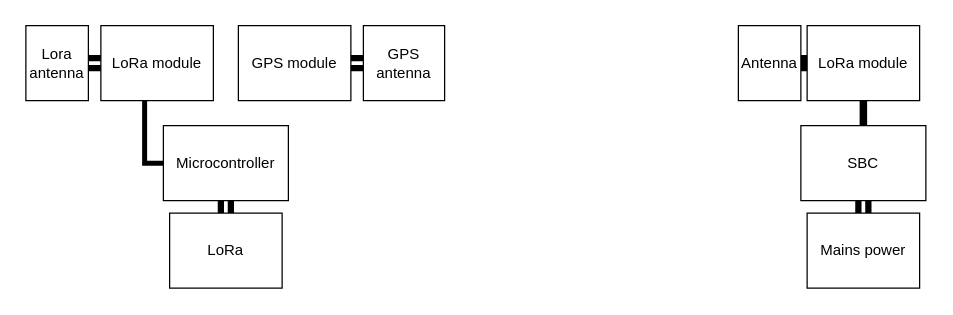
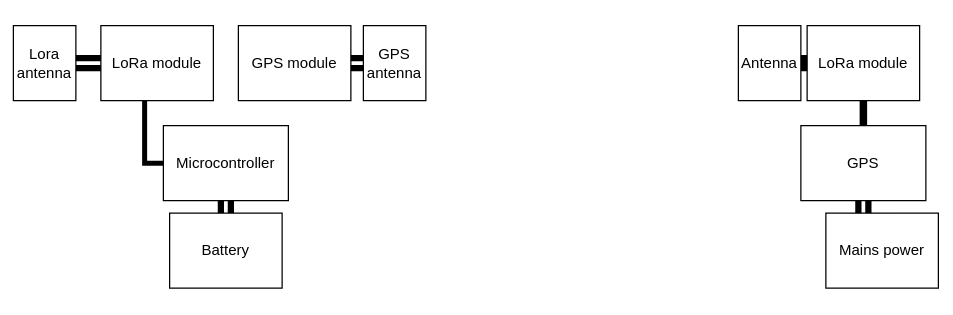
node "Lora antenna": moved (57, 63) -> (44, 63)
node "GPS antenna": size 81x75 -> 63x75
node "SBC": label "SBC" -> "GPS"
node "LoRa": label "LoRa" -> "Battery"
node "Mains power": moved (863, 251) -> (882, 251)
